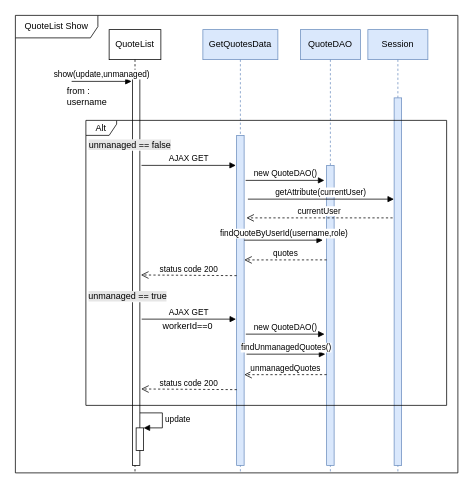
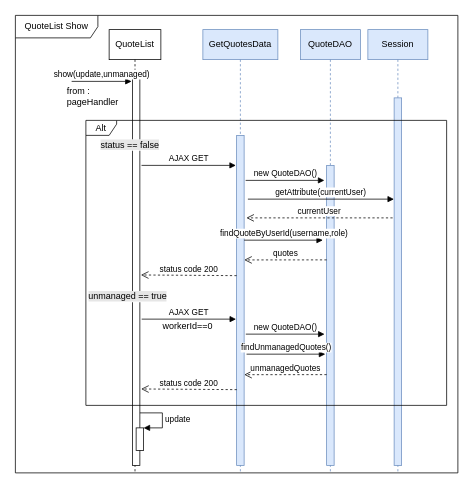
node "from : username": label "from : username" -> "from : pageHandler"
node "unmanaged == false": label "unmanaged == false" -> "status == false"
